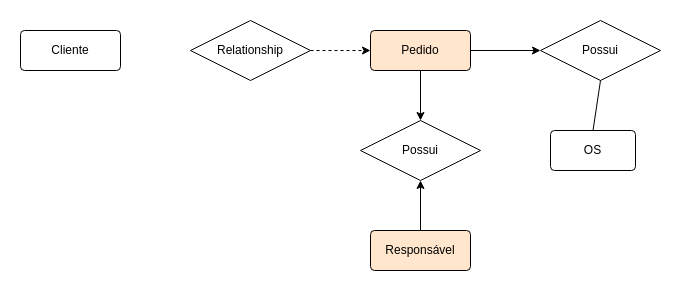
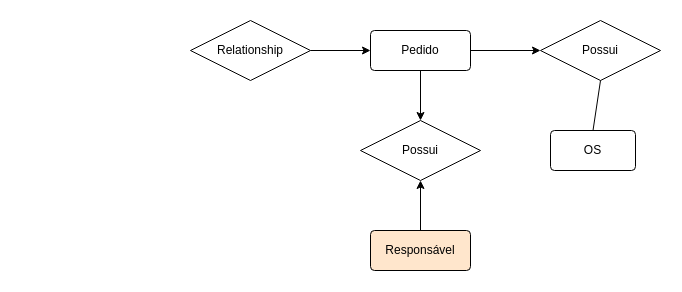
node "Cliente": removed
edge "Relationship" -> "Pedido": style dashed -> solid
node "Pedido": fillcolor #ffe6cc -> #ffffff
